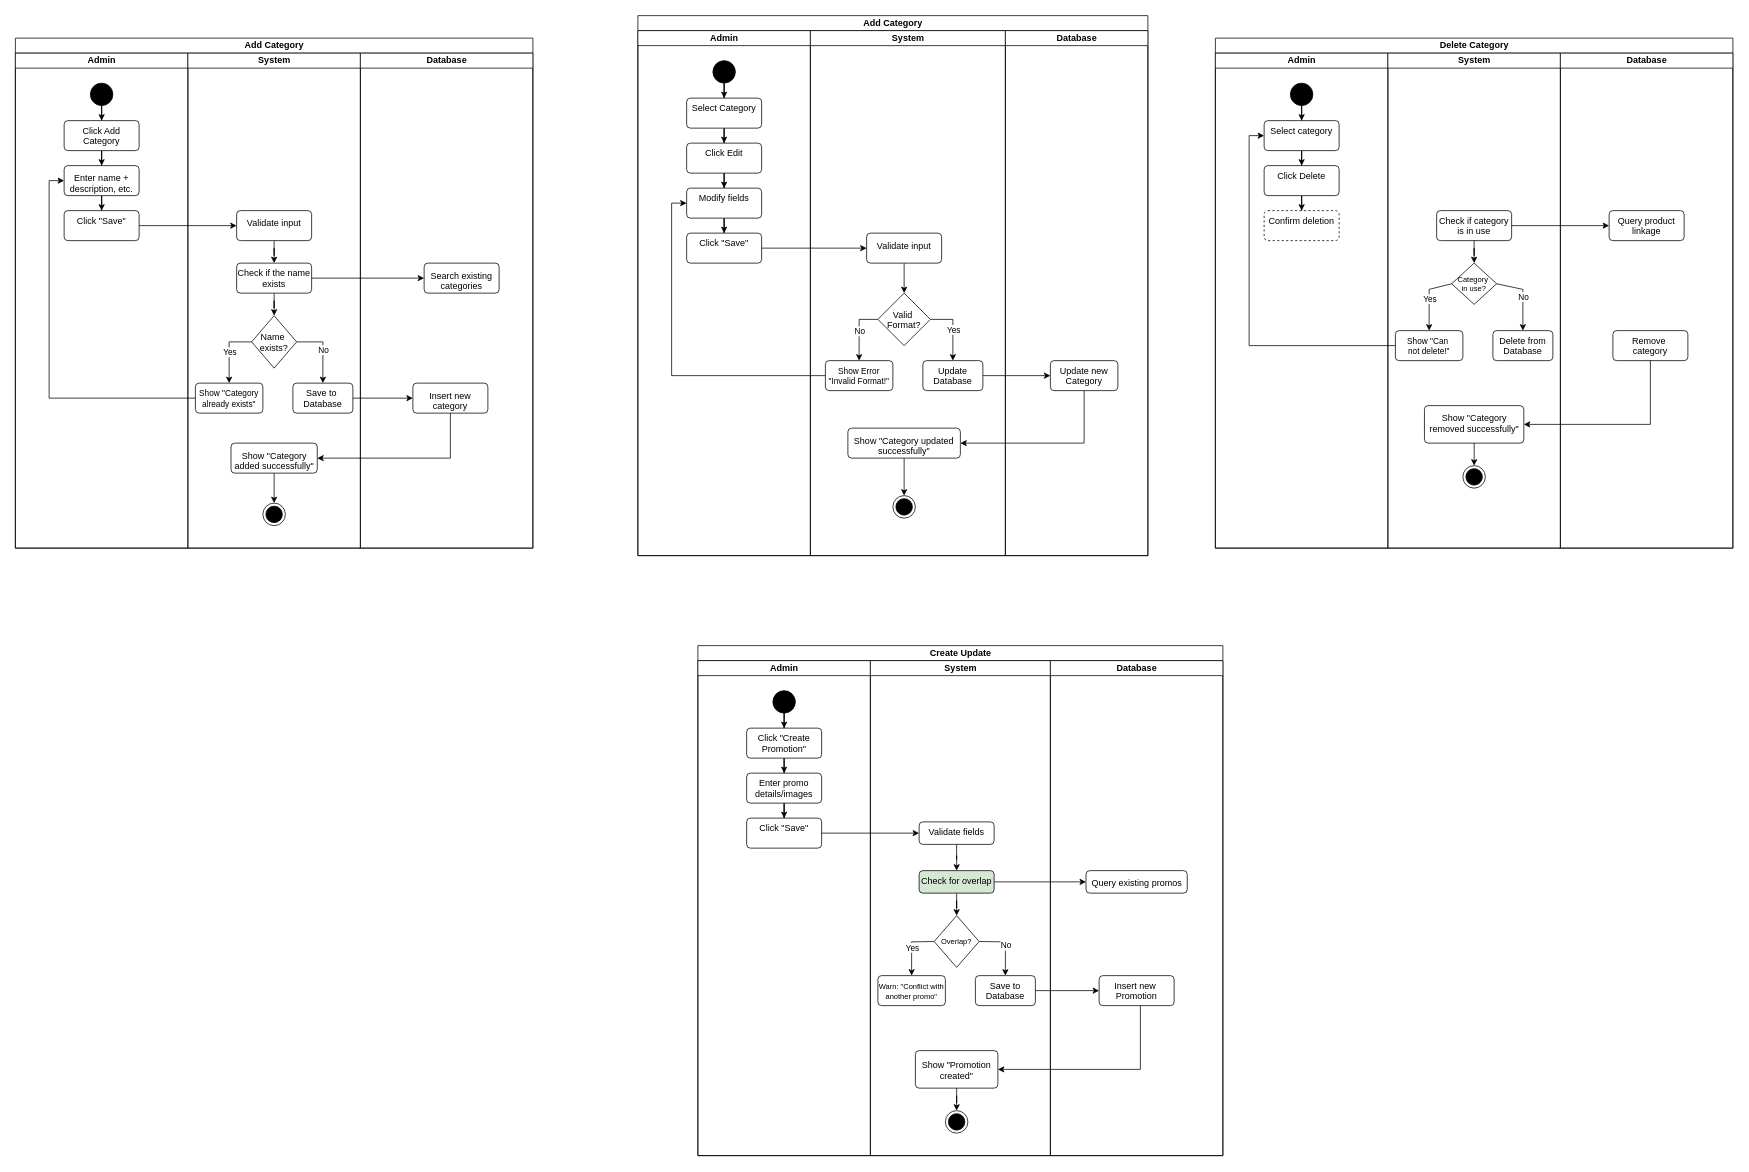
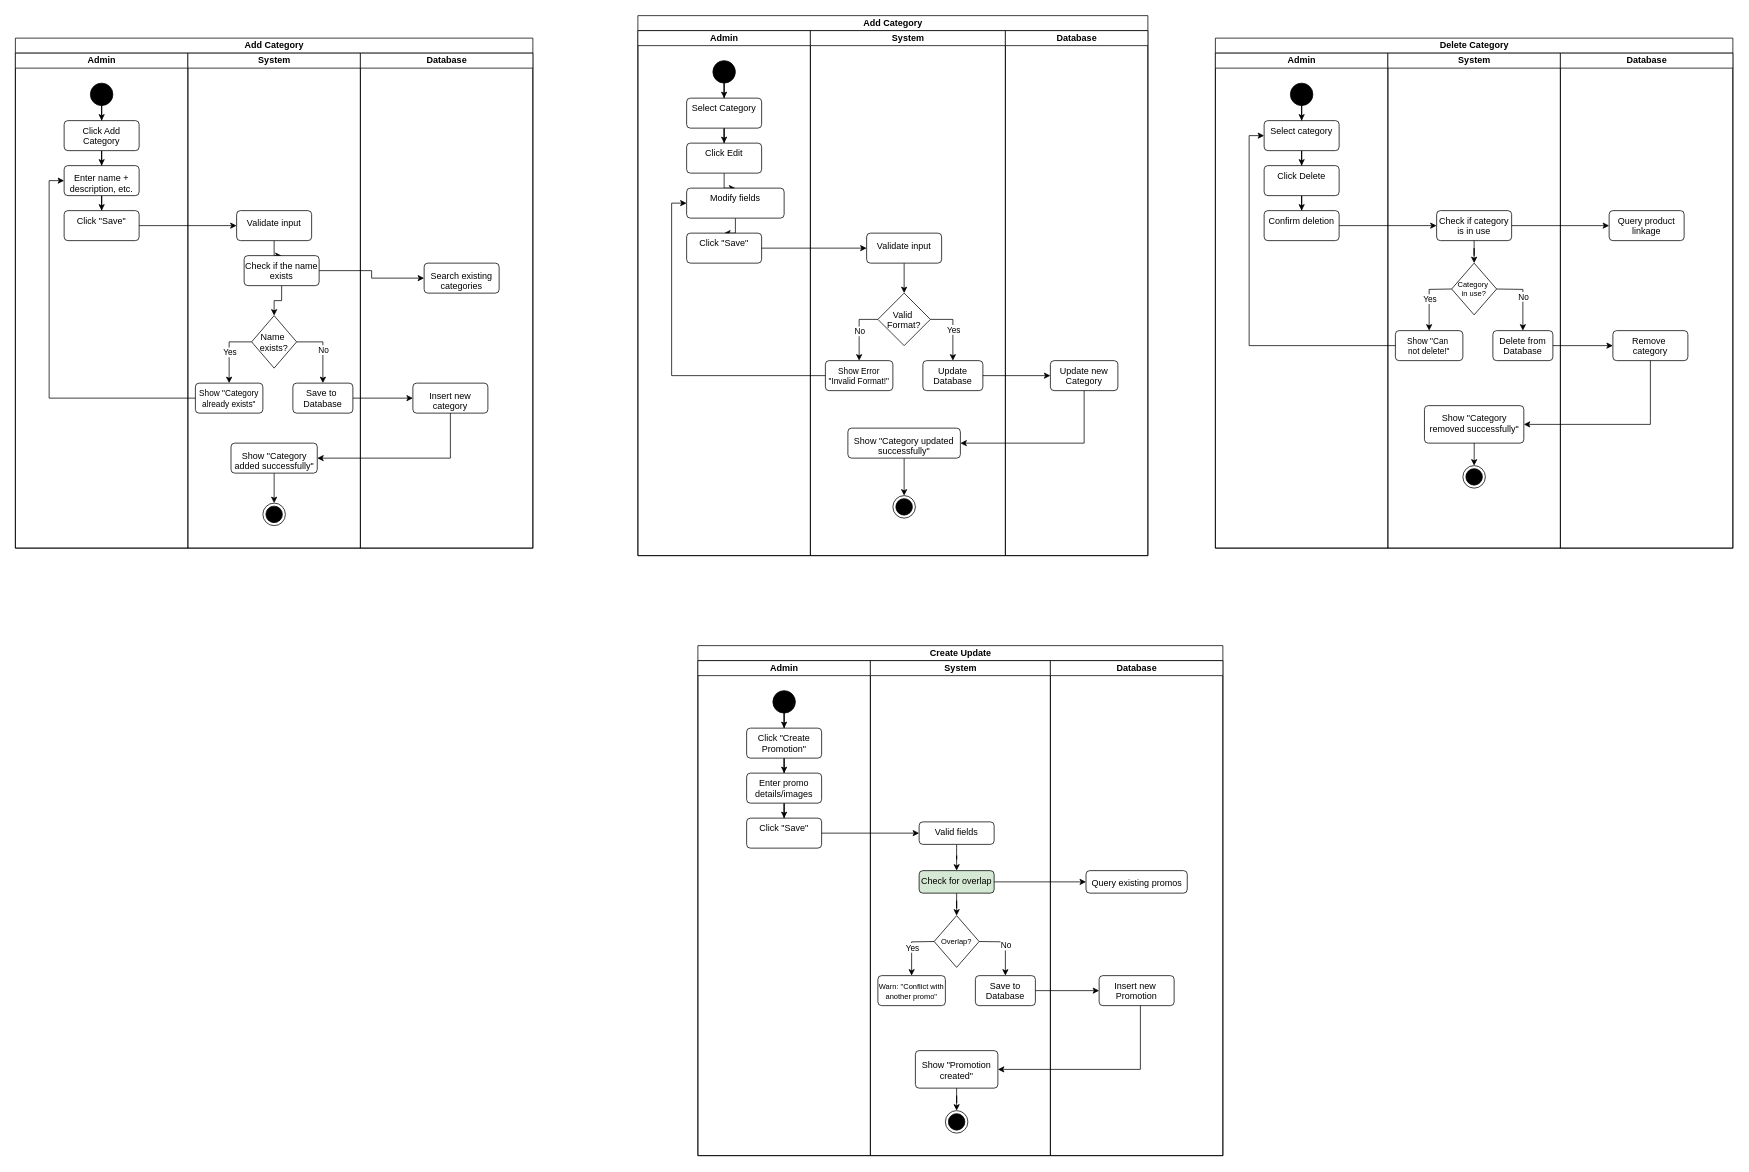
node "Modify fields": size 75x30 -> 98x30
node "Confirm deletion": style dashed -> solid
edge "Confirm deletion" -> "Check if category is in use": added
node "Check if the name exists": moved (274, 278) -> (282, 270)
node "Category in use?": size 45x41 -> 45x52
edge "Delete from Database" -> "Remove category": added
node "Validate fields": label "Validate fields" -> "Valid fields"
